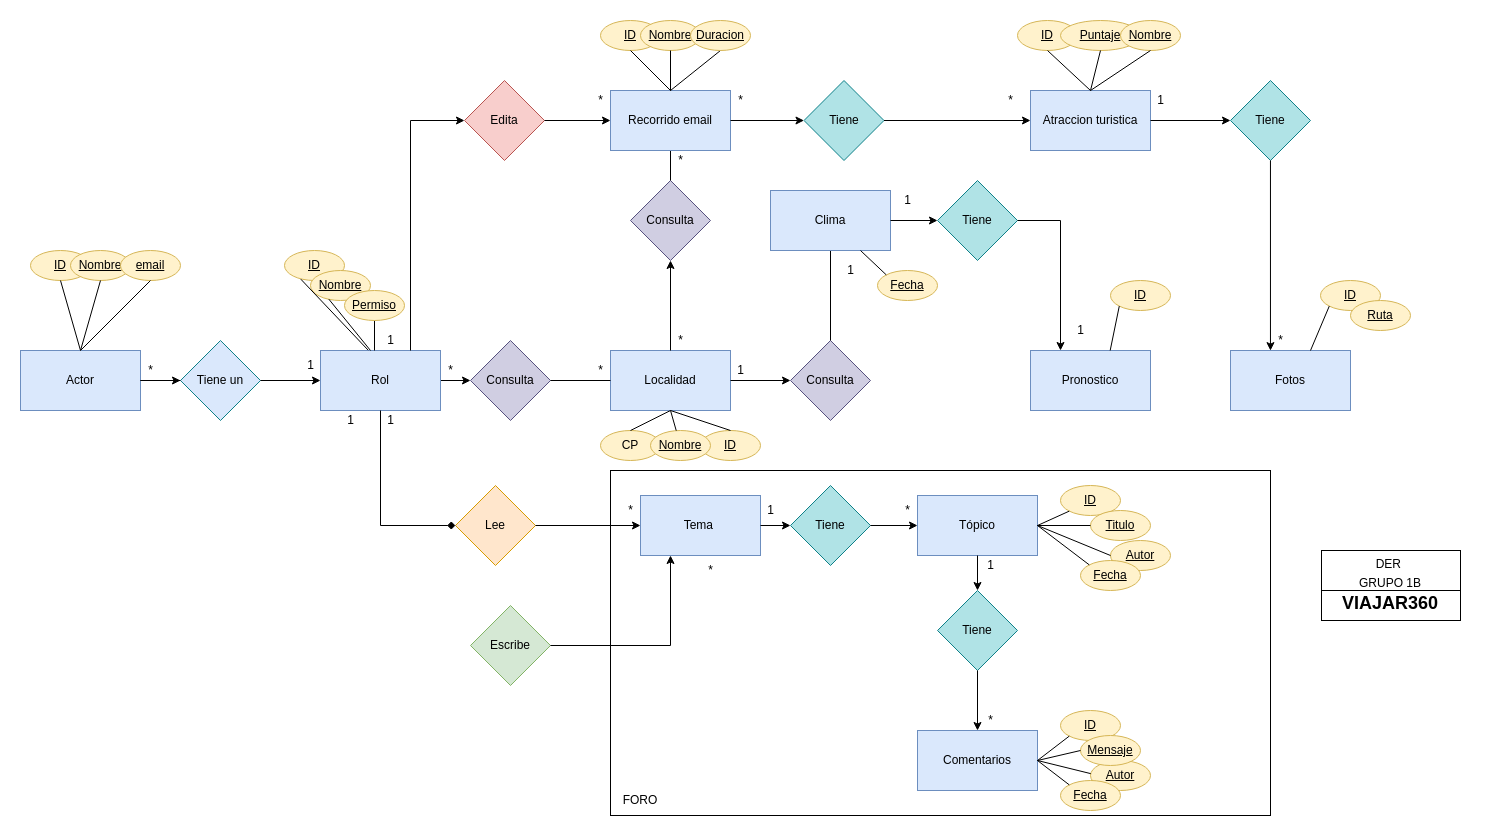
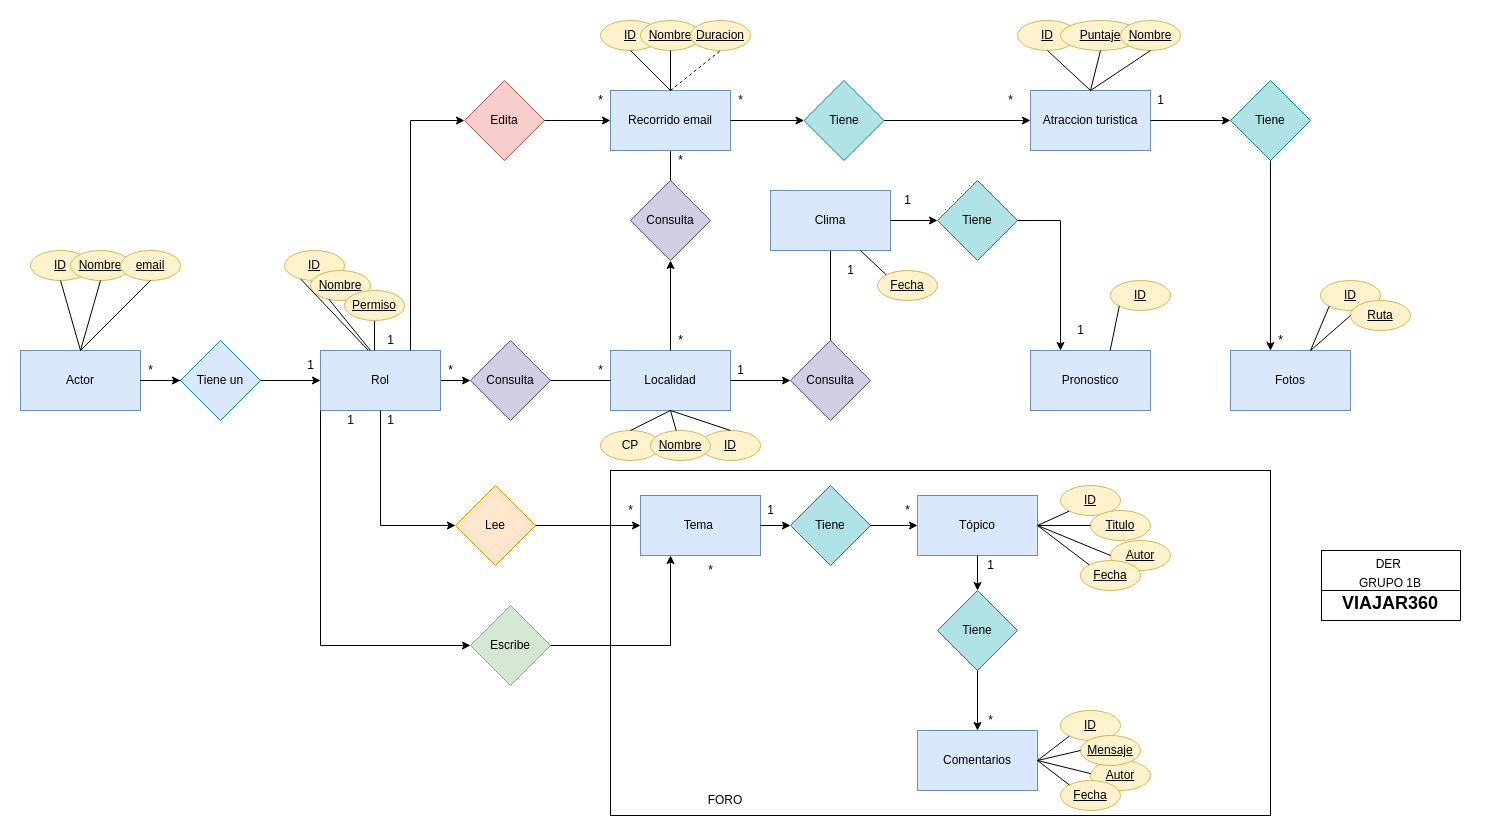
edge "Duracion" -- "Recorrido email": style solid -> dashed
edge "Ruta" -- "Fotos": added
edge "Rol" -> "Lee": arrowhead diamond -> classic
edge "Rol" -> "Escribe": added
node "FORO": moved (641, 801) -> (726, 801)
